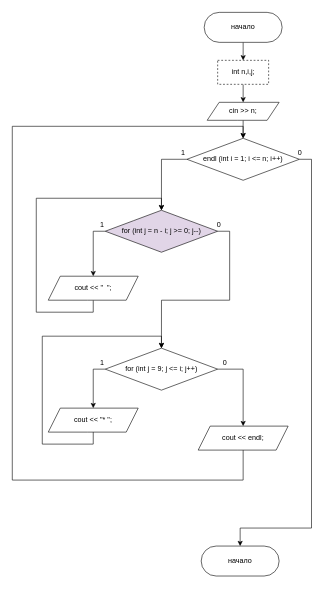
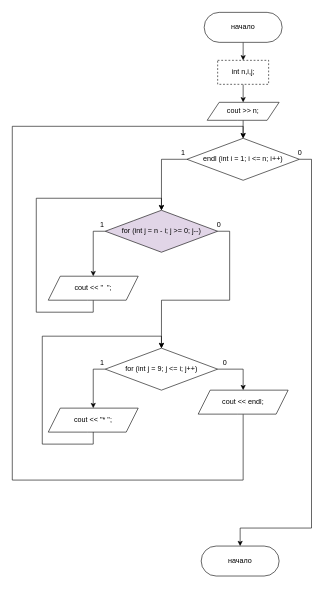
node "cin >> n;": label "cin >> n;" -> "cout >> n;"
node "cout << endl;": moved (243, 438) -> (243, 402)
